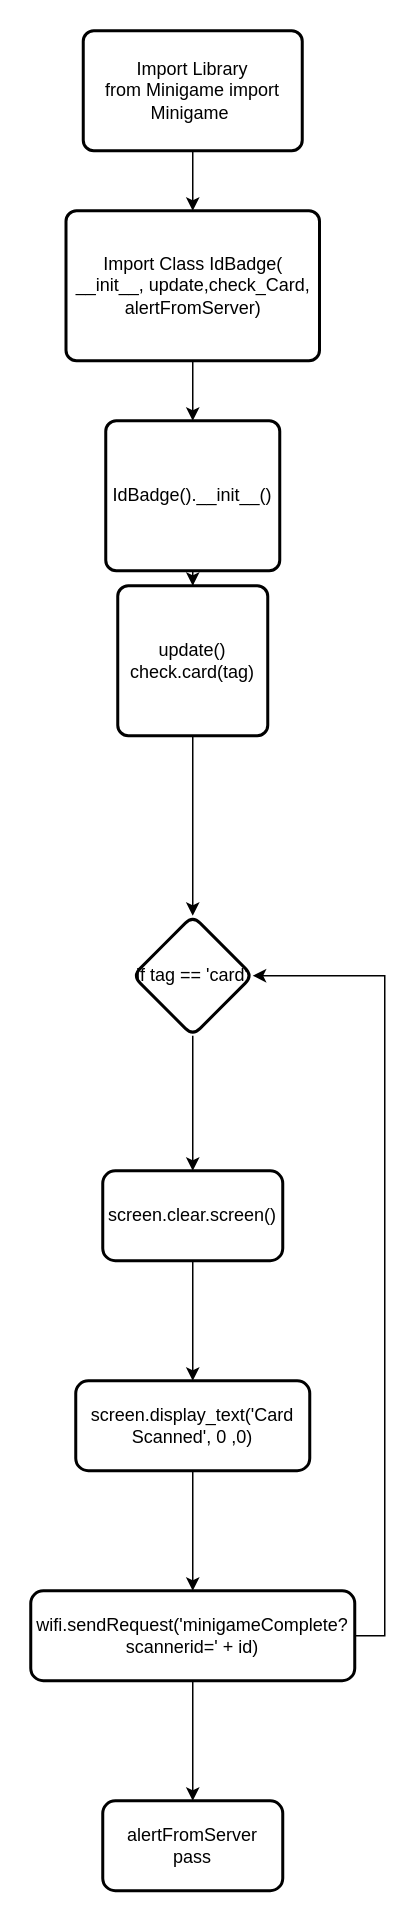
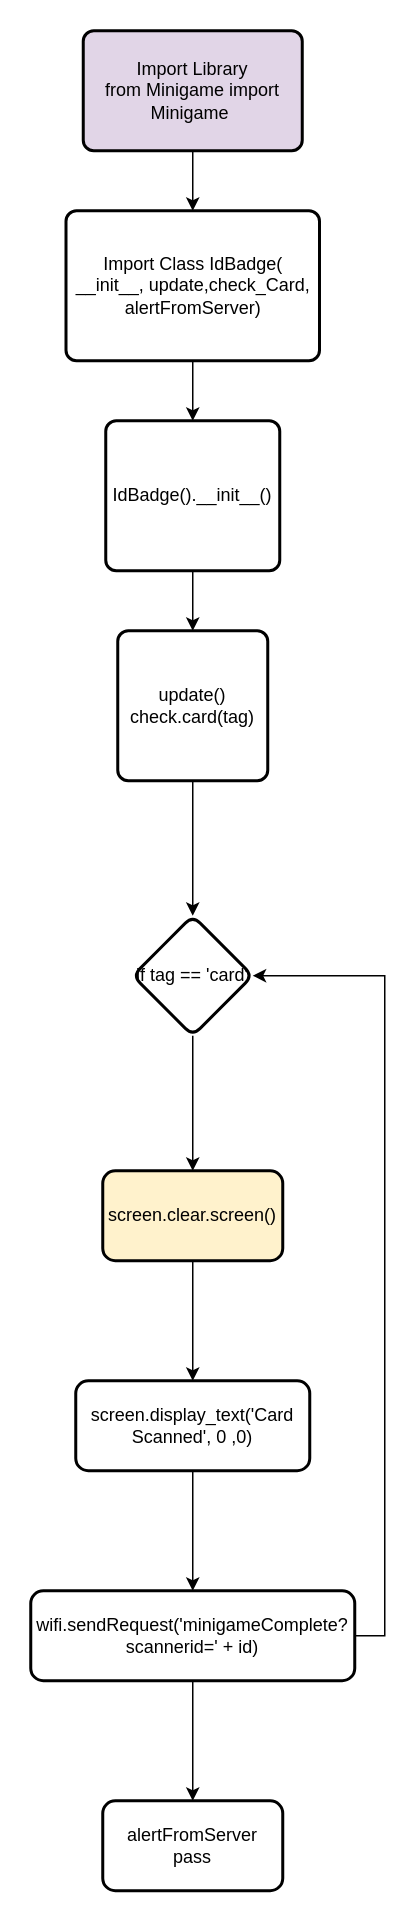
node "Import Library from Minigame import Minigame": fillcolor #ffffff -> #e1d5e7
node "update() check.card(tag)": moved (193, 661) -> (193, 706)
node "screen.clear.screen()": fillcolor #ffffff -> #fff2cc
